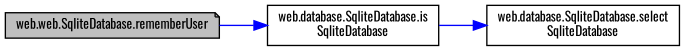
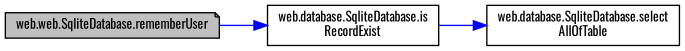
node "web.database.SqliteDatabase.is SqliteDatabase": label "web.database.SqliteDatabase.is SqliteDatabase" -> "web.database.SqliteDatabase.is RecordExist"
node "web.database.SqliteDatabase.select SqliteDatabase": label "web.database.SqliteDatabase.select SqliteDatabase" -> "web.database.SqliteDatabase.select AllOfTable"
